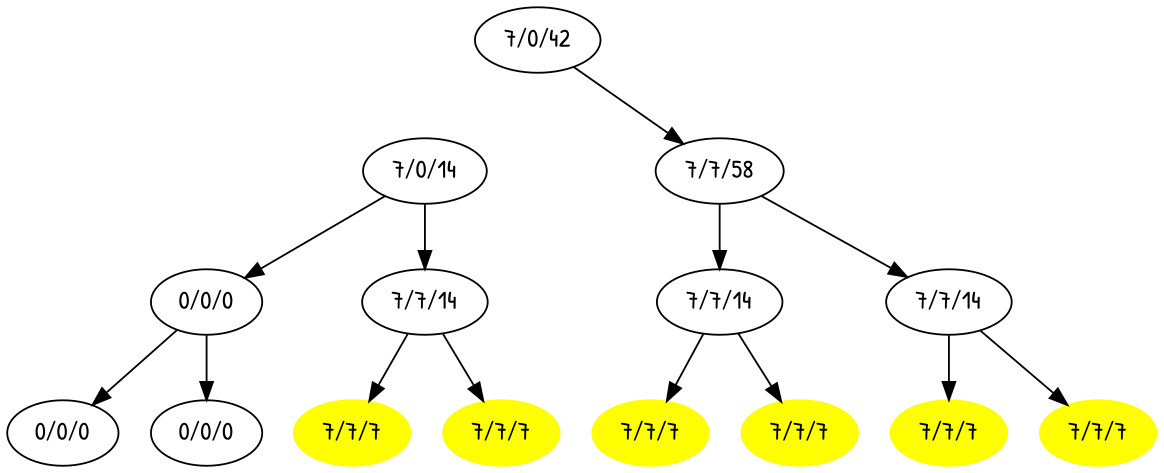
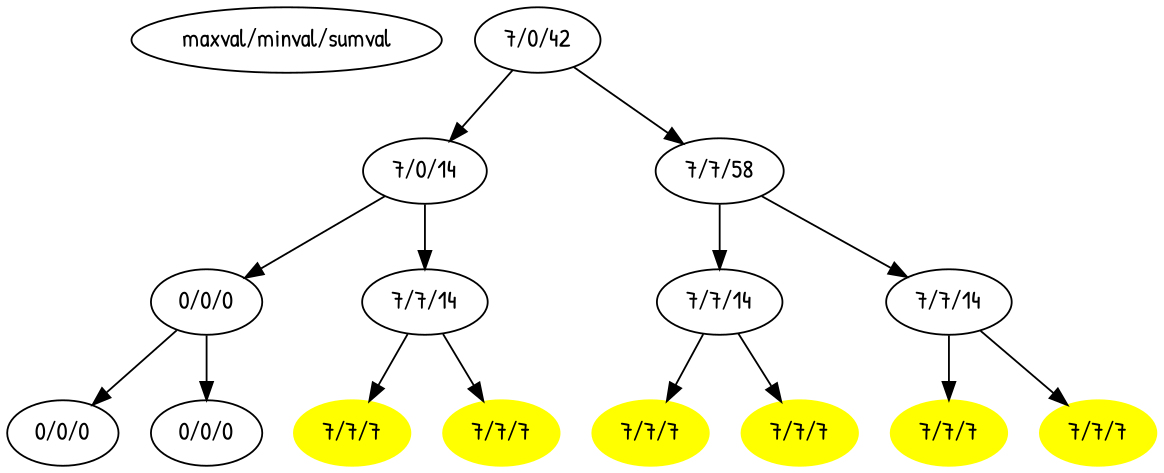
node "maxval/minval/sumval": added
edge "7/0/42" -> "7/0/14": added
